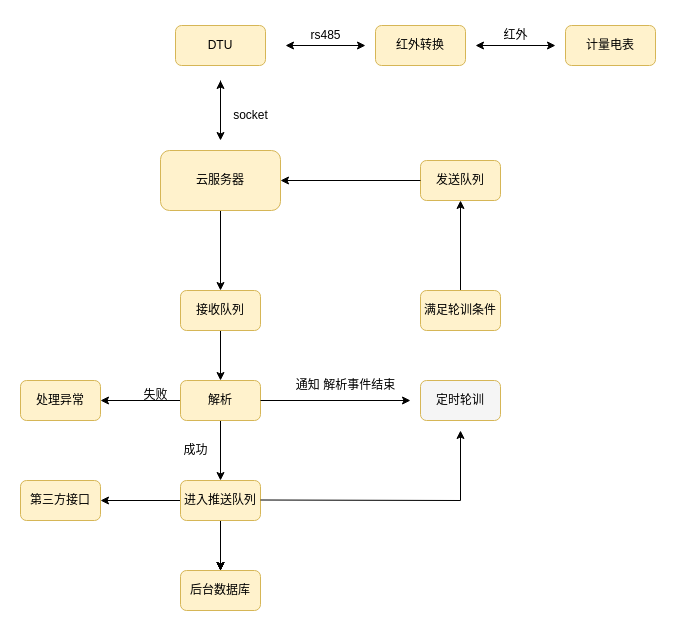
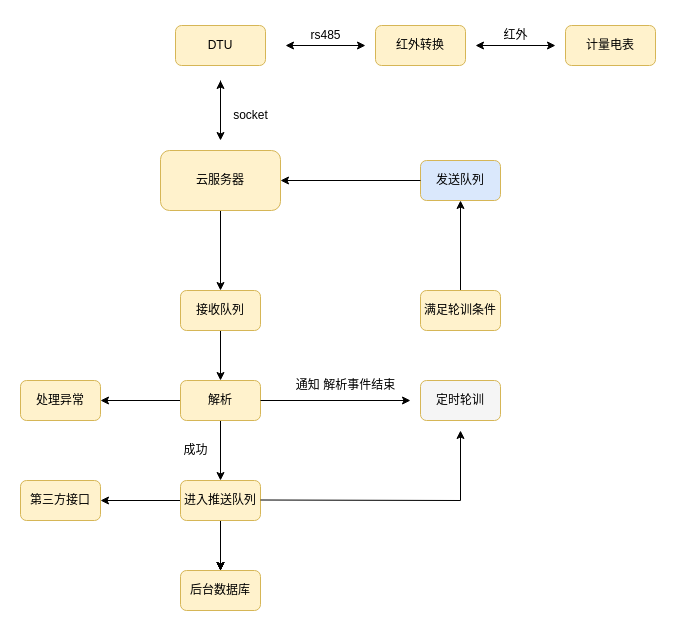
node "发送队列": fillcolor #fff2cc -> #dae8fc
node "失败": removed
